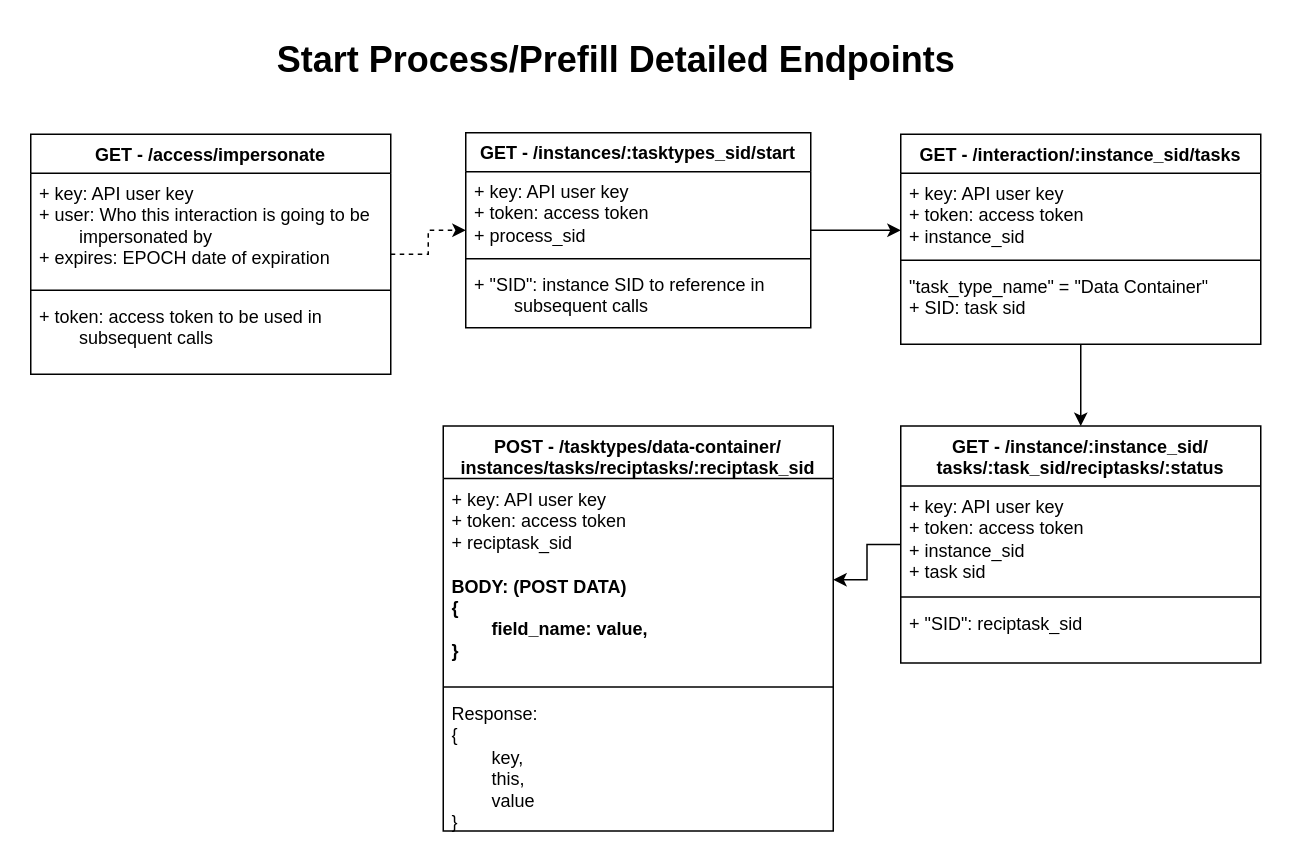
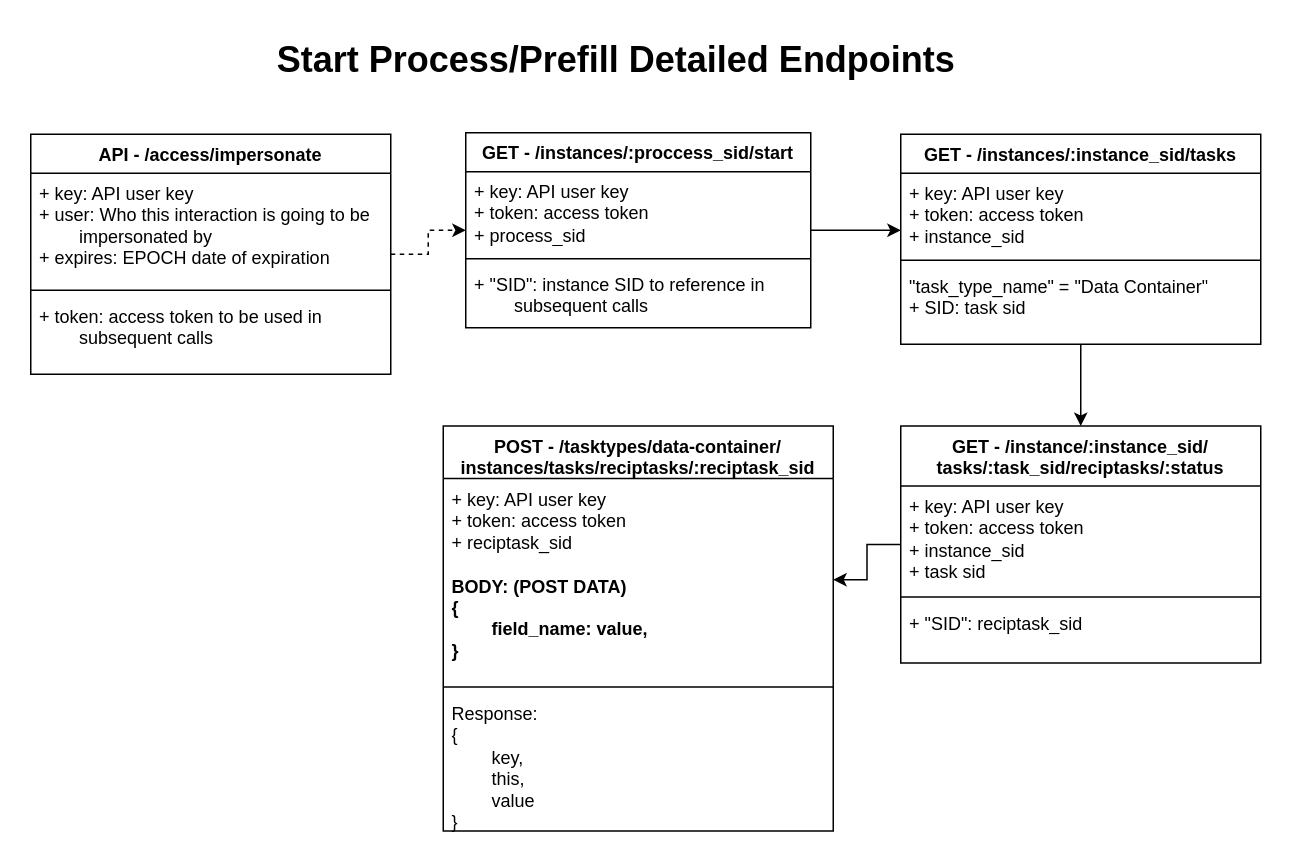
node "GET - /access/impersonate": label "GET - /access/impersonate" -> "API - /access/impersonate"
node "GET - /interaction/:instance_sid/tasks": label "GET - /interaction/:instance_sid/tasks" -> "GET - /instances/:instance_sid/tasks"
node "GET - /instances/:tasktypes_sid/start": label "GET - /instances/:tasktypes_sid/start" -> "GET - /instances/:proccess_sid/start"
